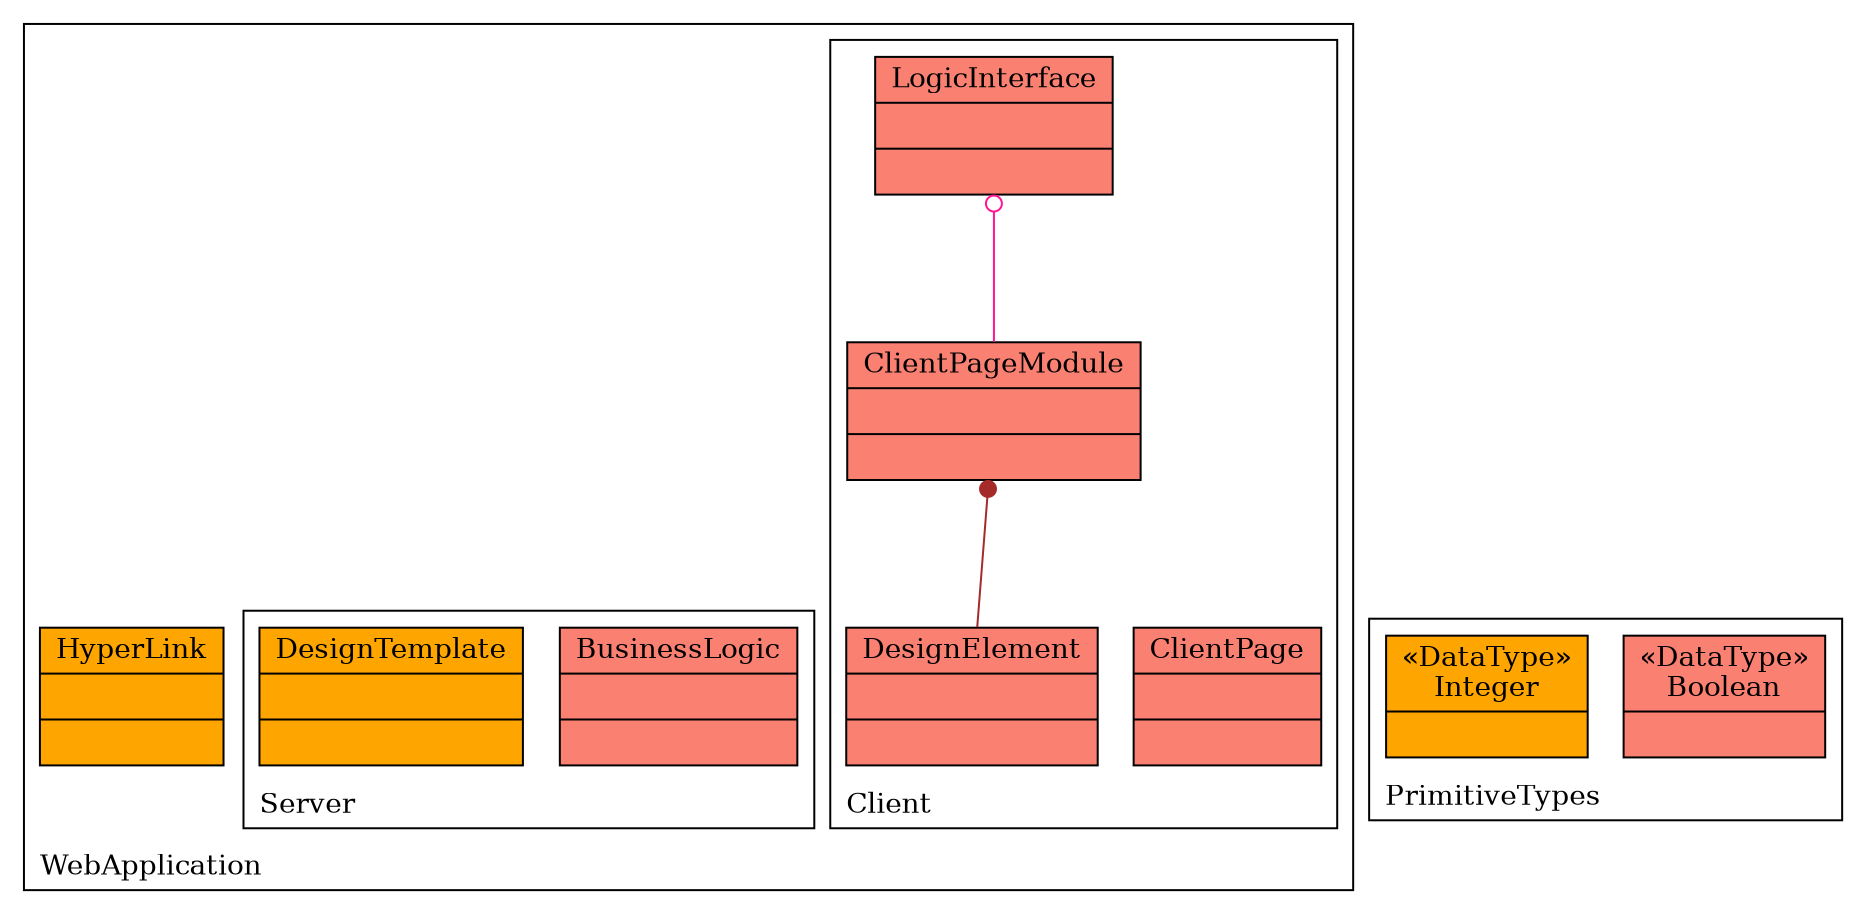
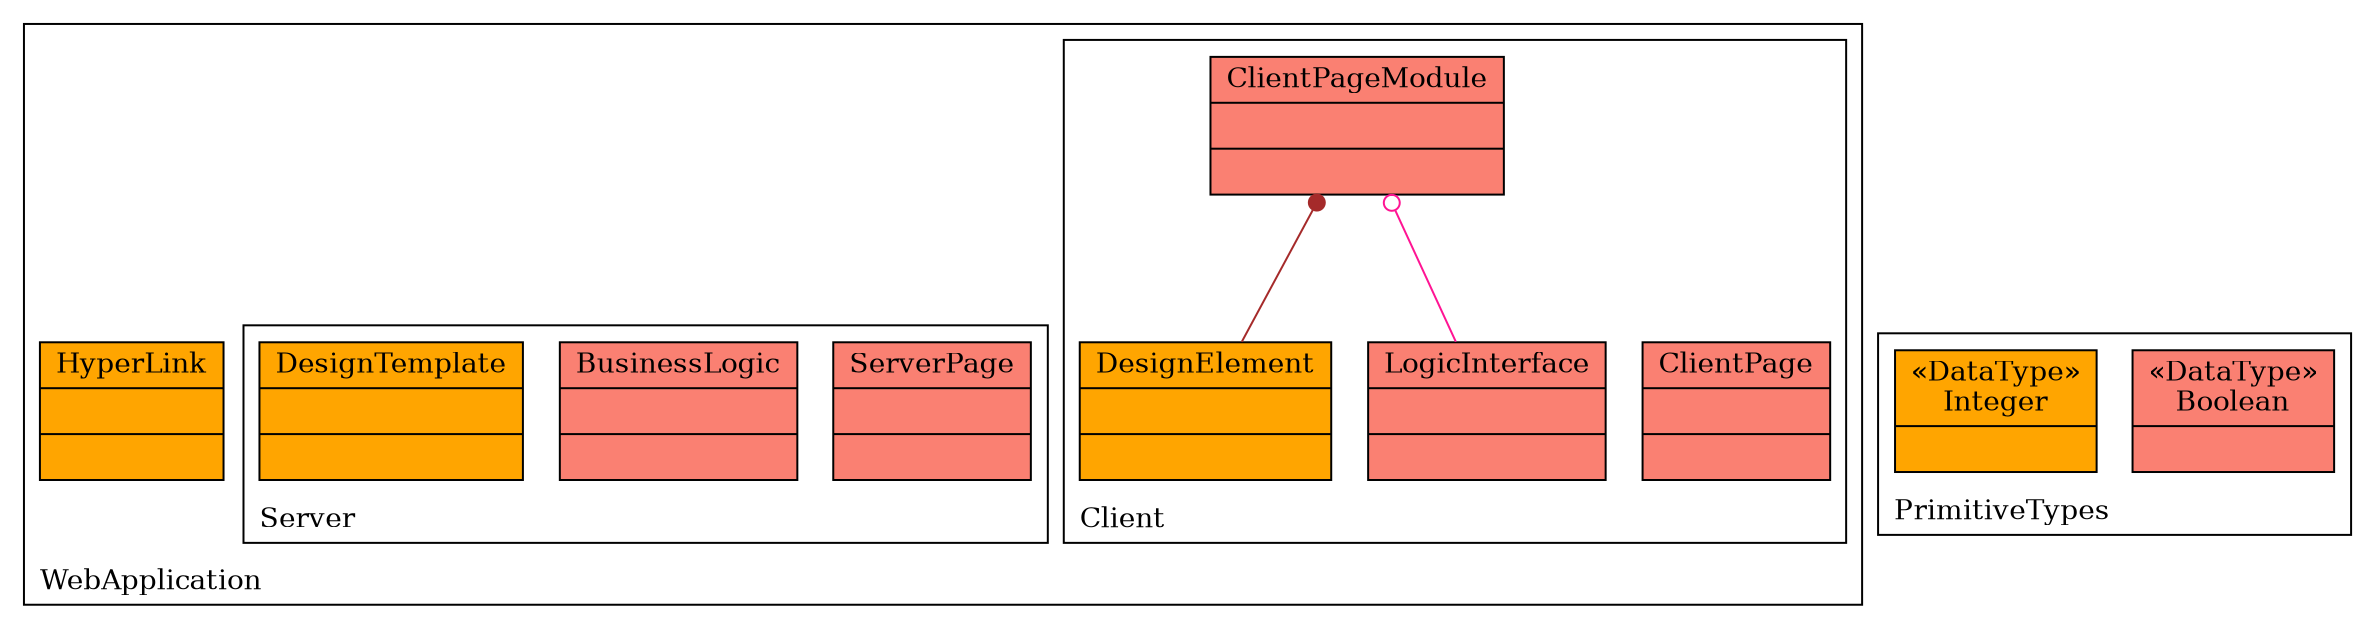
edge "ClientPageModule" -> "LogicInterface": reversed
node "ServerPage": added
node "DesignElement": fillcolor salmon -> orange
